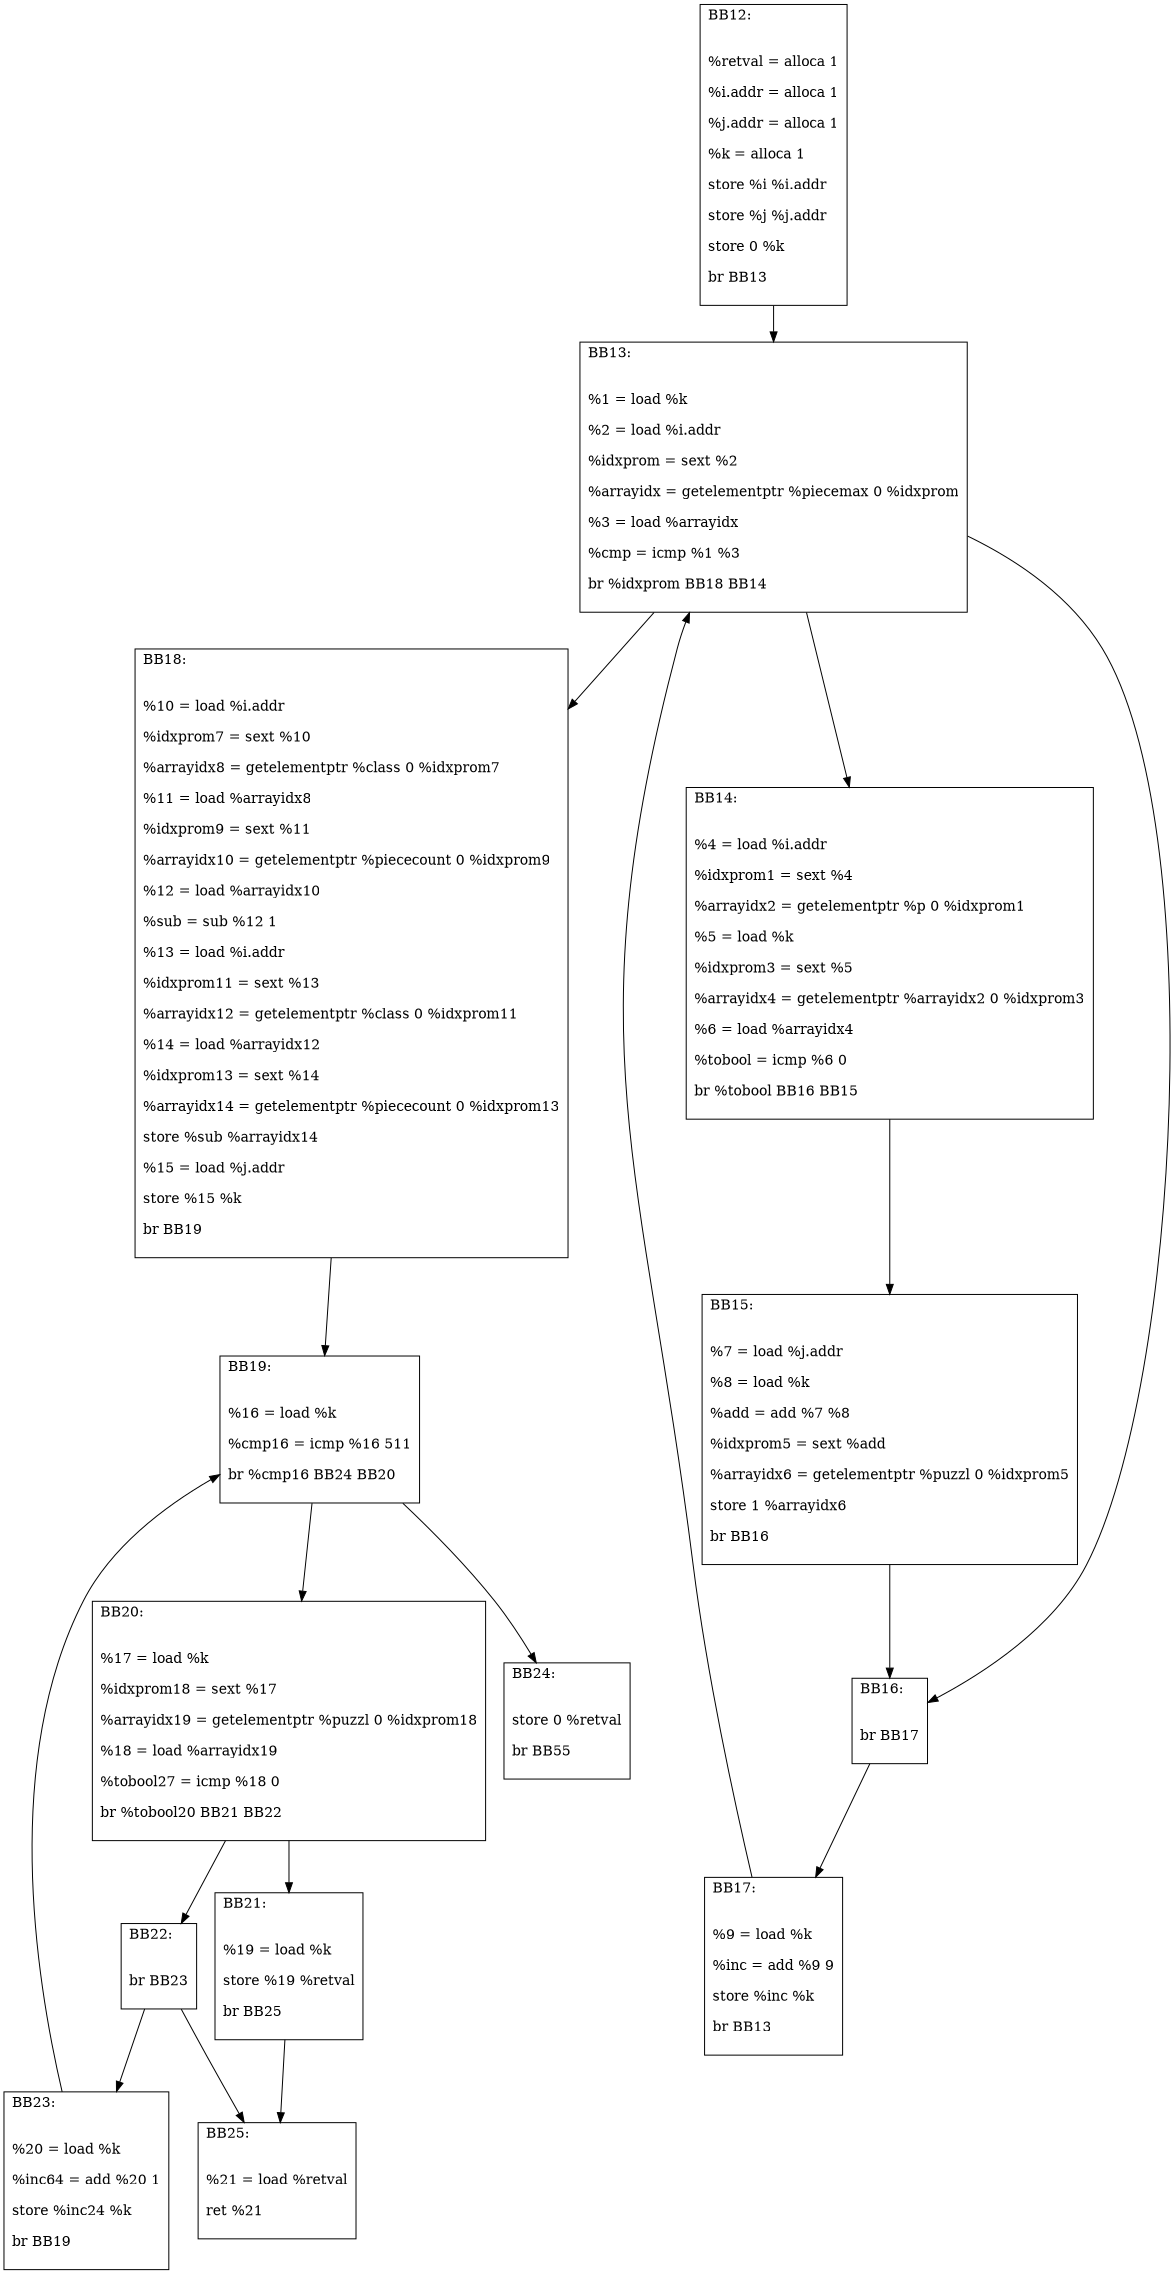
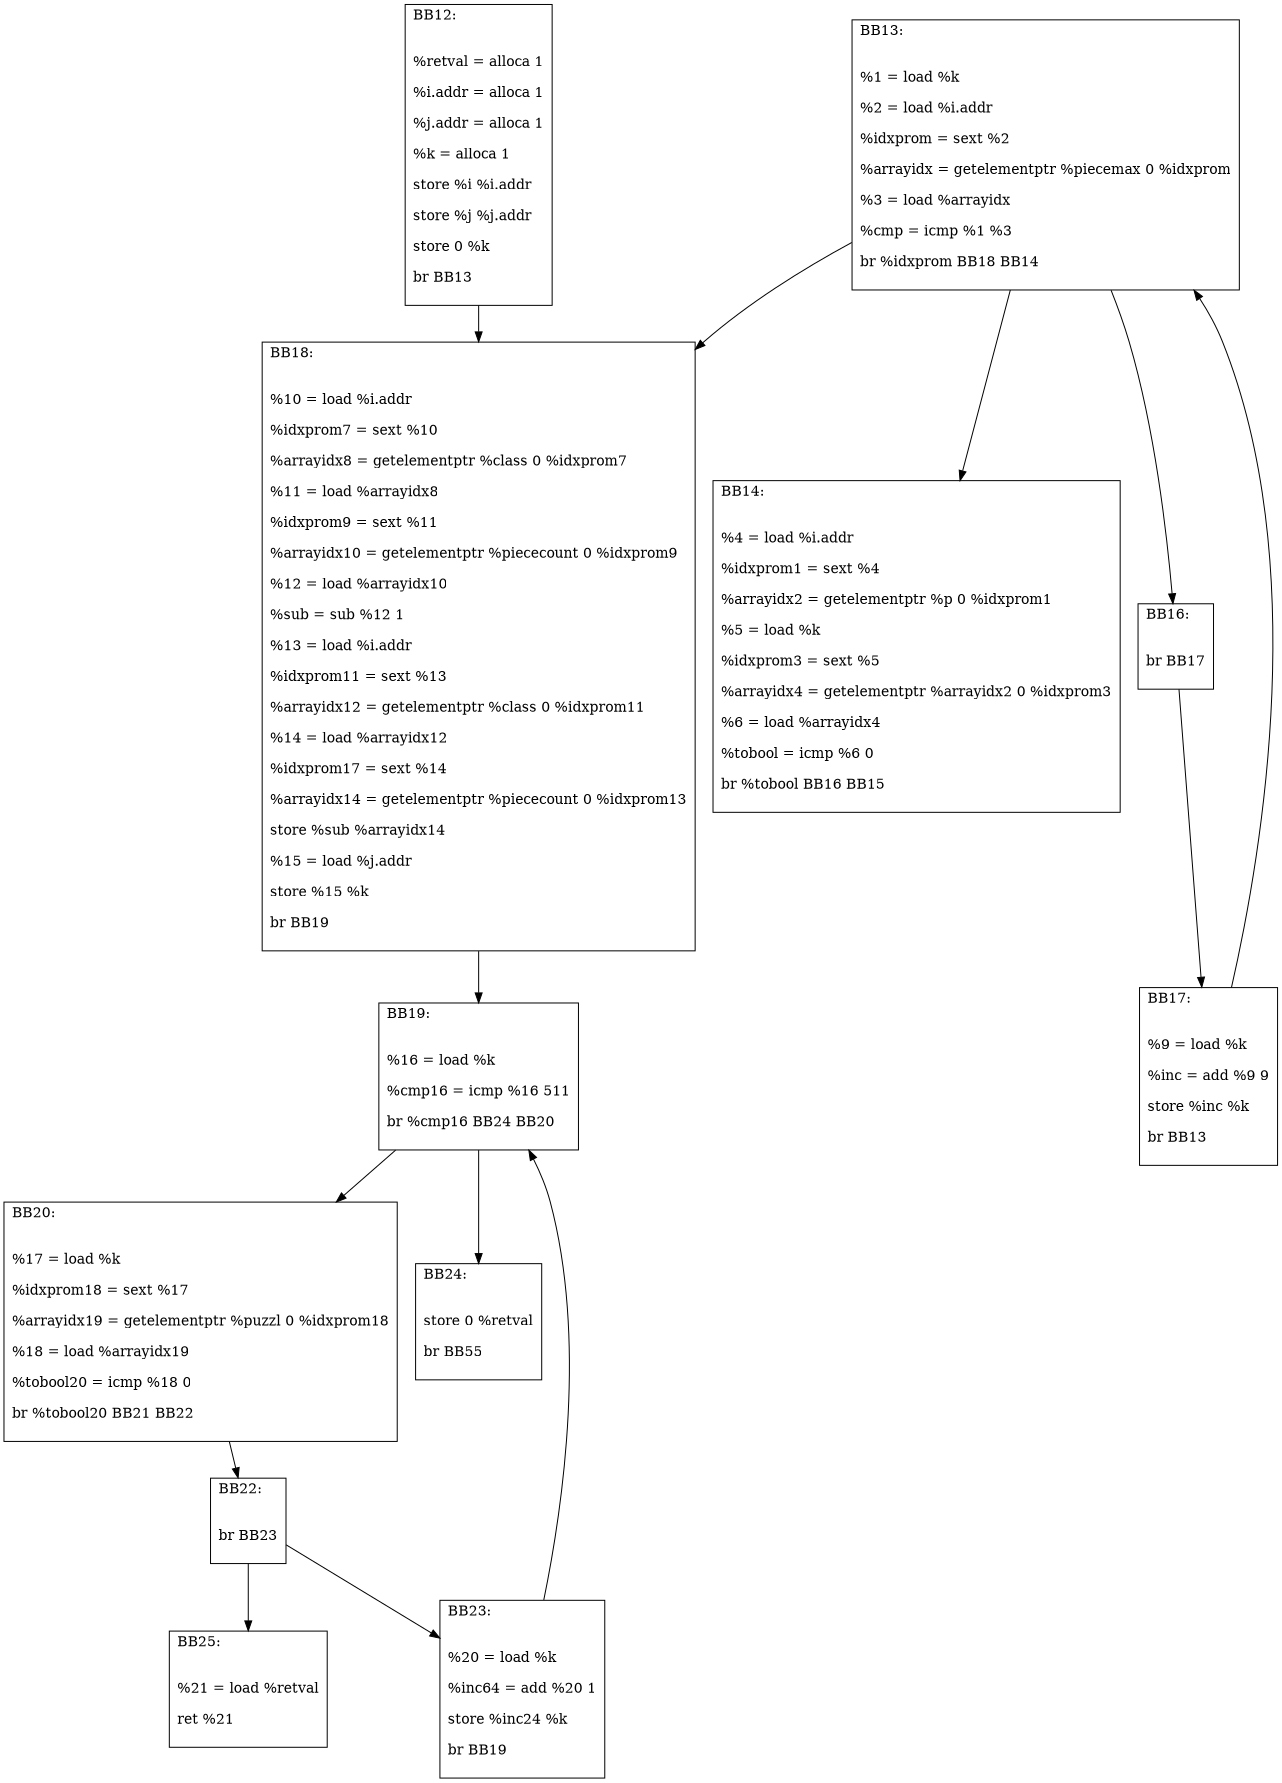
edge "BB12:" -> "BB13:": now "BB12:" -> "BB18:"
node "BB18:": text "%idxprom13 = sext %14" -> "%idxprom17 = sext %14"
node "BB15:": removed
node "BB20:": text "%tobool27 = icmp %18 0" -> "%tobool20 = icmp %18 0"
node "BB21:": removed
